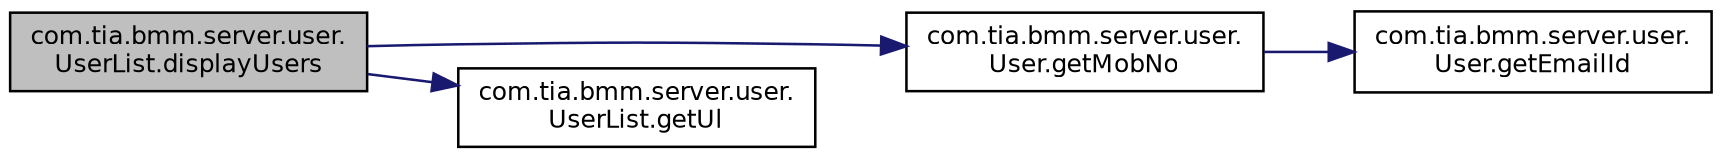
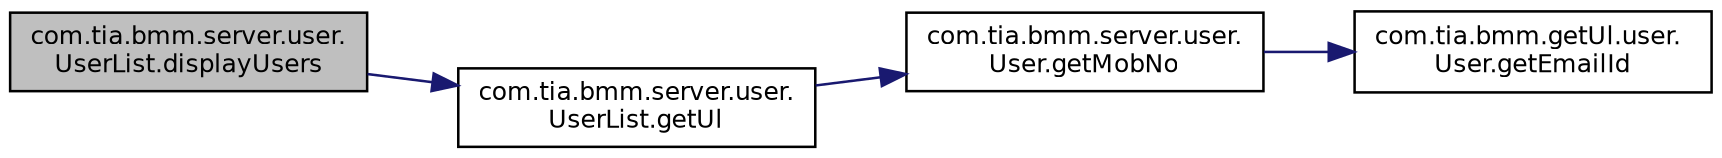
edge "com.tia.bmm.server.user. UserList.displayUsers" -> "com.tia.bmm.server.user. User.getMobNo": now "com.tia.bmm.server.user. UserList.getUl" -> "com.tia.bmm.server.user. User.getMobNo"
node "com.tia.bmm.server.user. User.getEmailId": label "com.tia.bmm.server.user. User.getEmailId" -> "com.tia.bmm.getUl.user. User.getEmailId"
